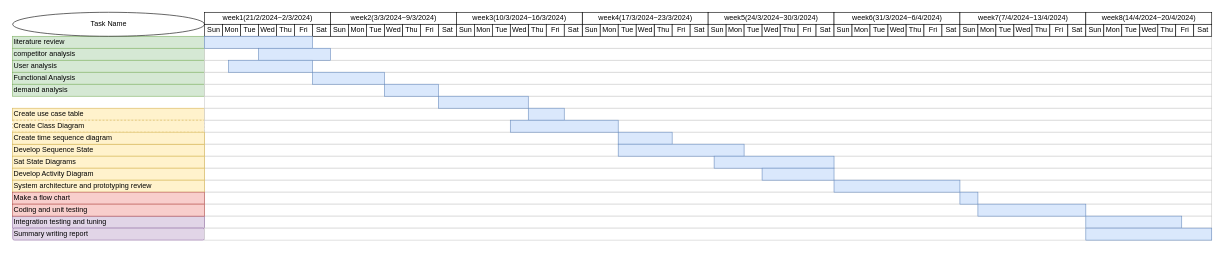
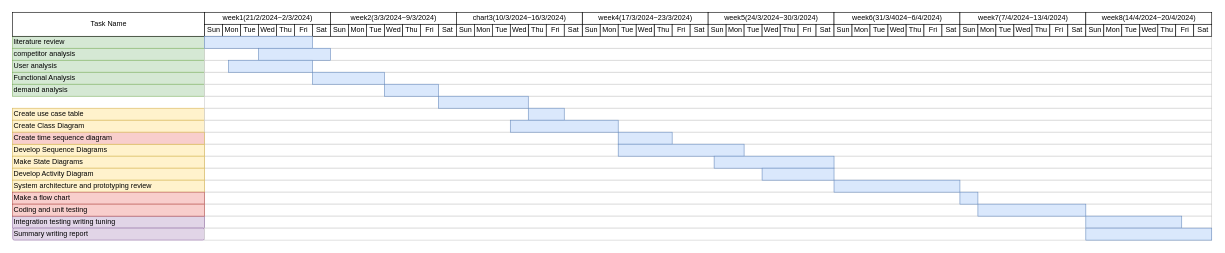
node "week3(10/3/2024~16/3/2024)": label "week3(10/3/2024~16/3/2024)" -> "chart3(10/3/2024~16/3/2024)"
node "week6(31/3/2024~6/4/2024)": label "week6(31/3/2024~6/4/2024)" -> "week6(31/3/4024~6/4/2024)"
node "Task Name": shape ellipse -> rectangle
node "Create Class Diagram": style dashed -> solid
node "Create time sequence diagram": fillcolor #fff2cc -> #f8cecc
node "Develop Sequence State": label "Develop Sequence State" -> "Develop Sequence Diagrams"
node "Sat State Diagrams": label "Sat State Diagrams" -> "Make State Diagrams"
node "Integration testing and tuning": label "Integration testing and tuning" -> "Integration testing writing tuning"
